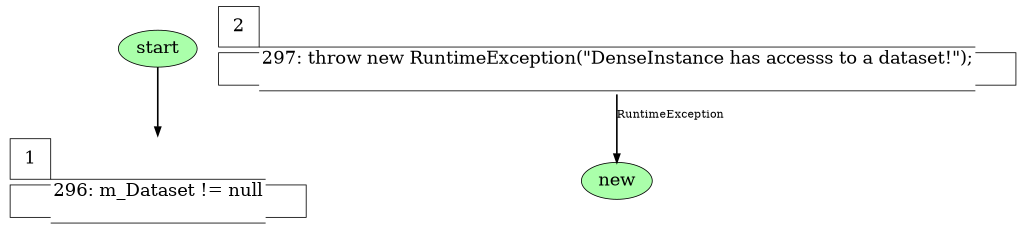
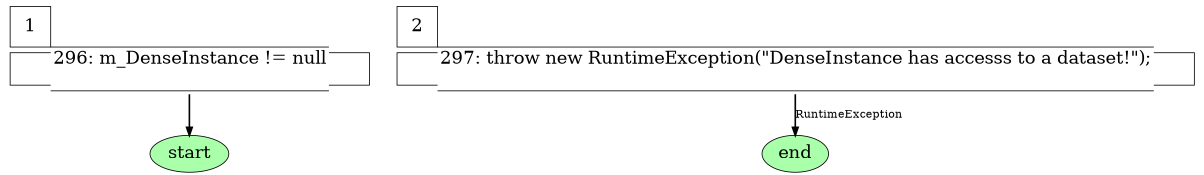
edge "start" -> "1": reversed
node "new": label "new" -> "end"
node "1": text "296: m_Dataset != null" -> "296: m_DenseInstance != null"
